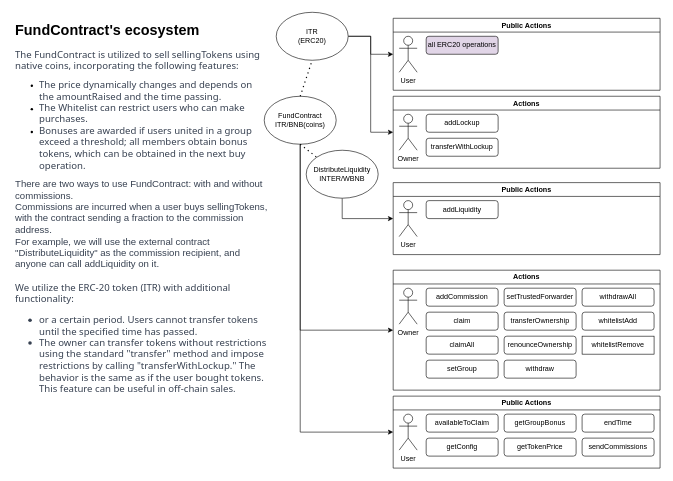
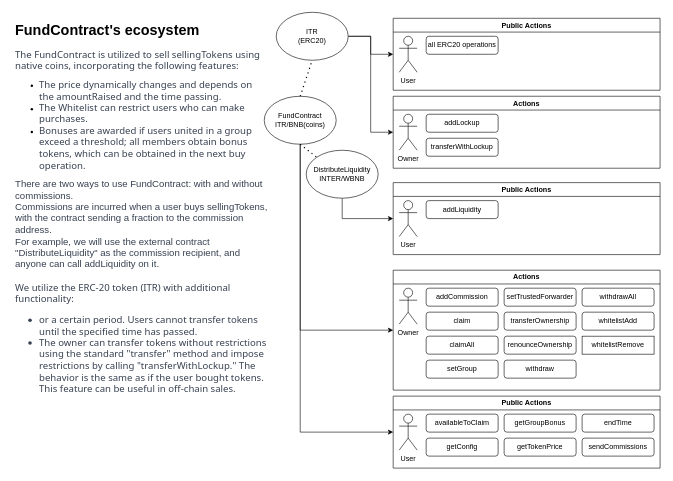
node "all ERC20 operations": fillcolor #e1d5e7 -> #ffffff
